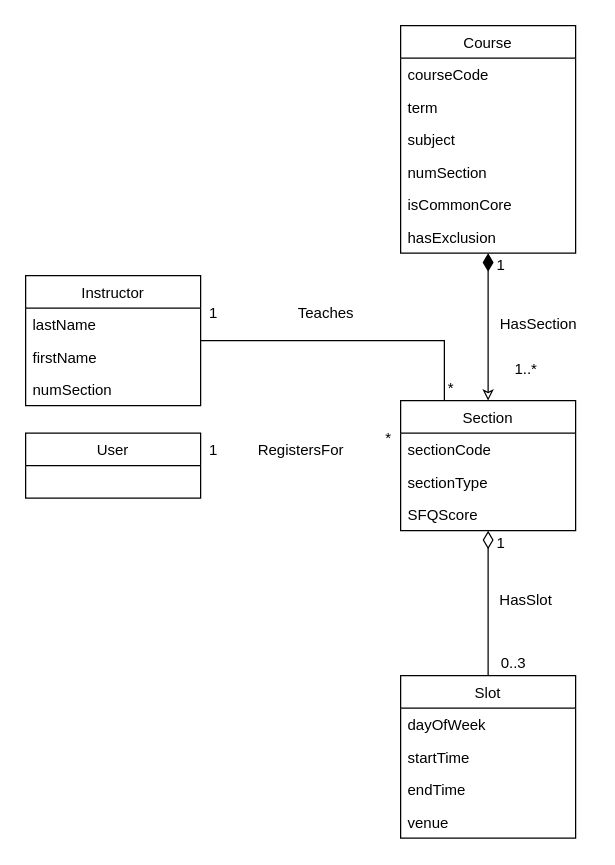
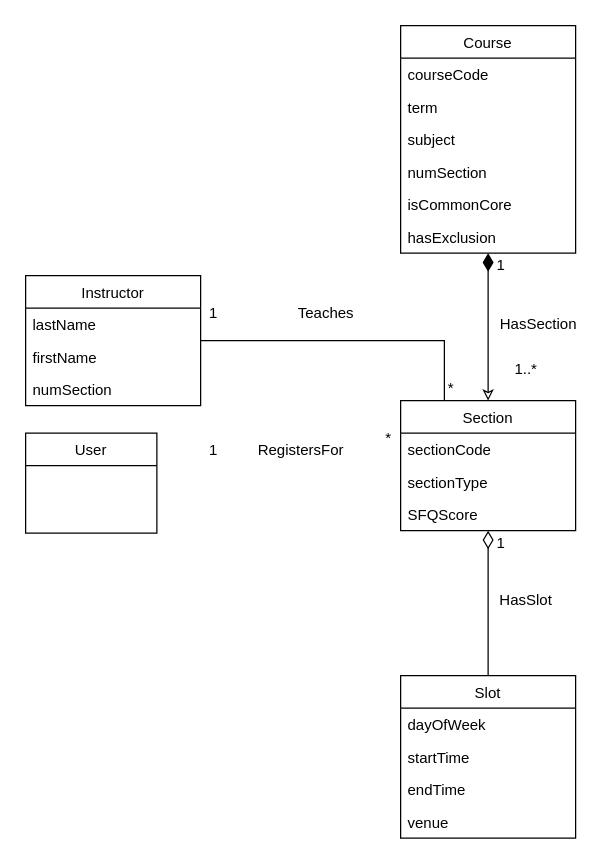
node "User": size 175x65 -> 131x100
node "0..3": removed
